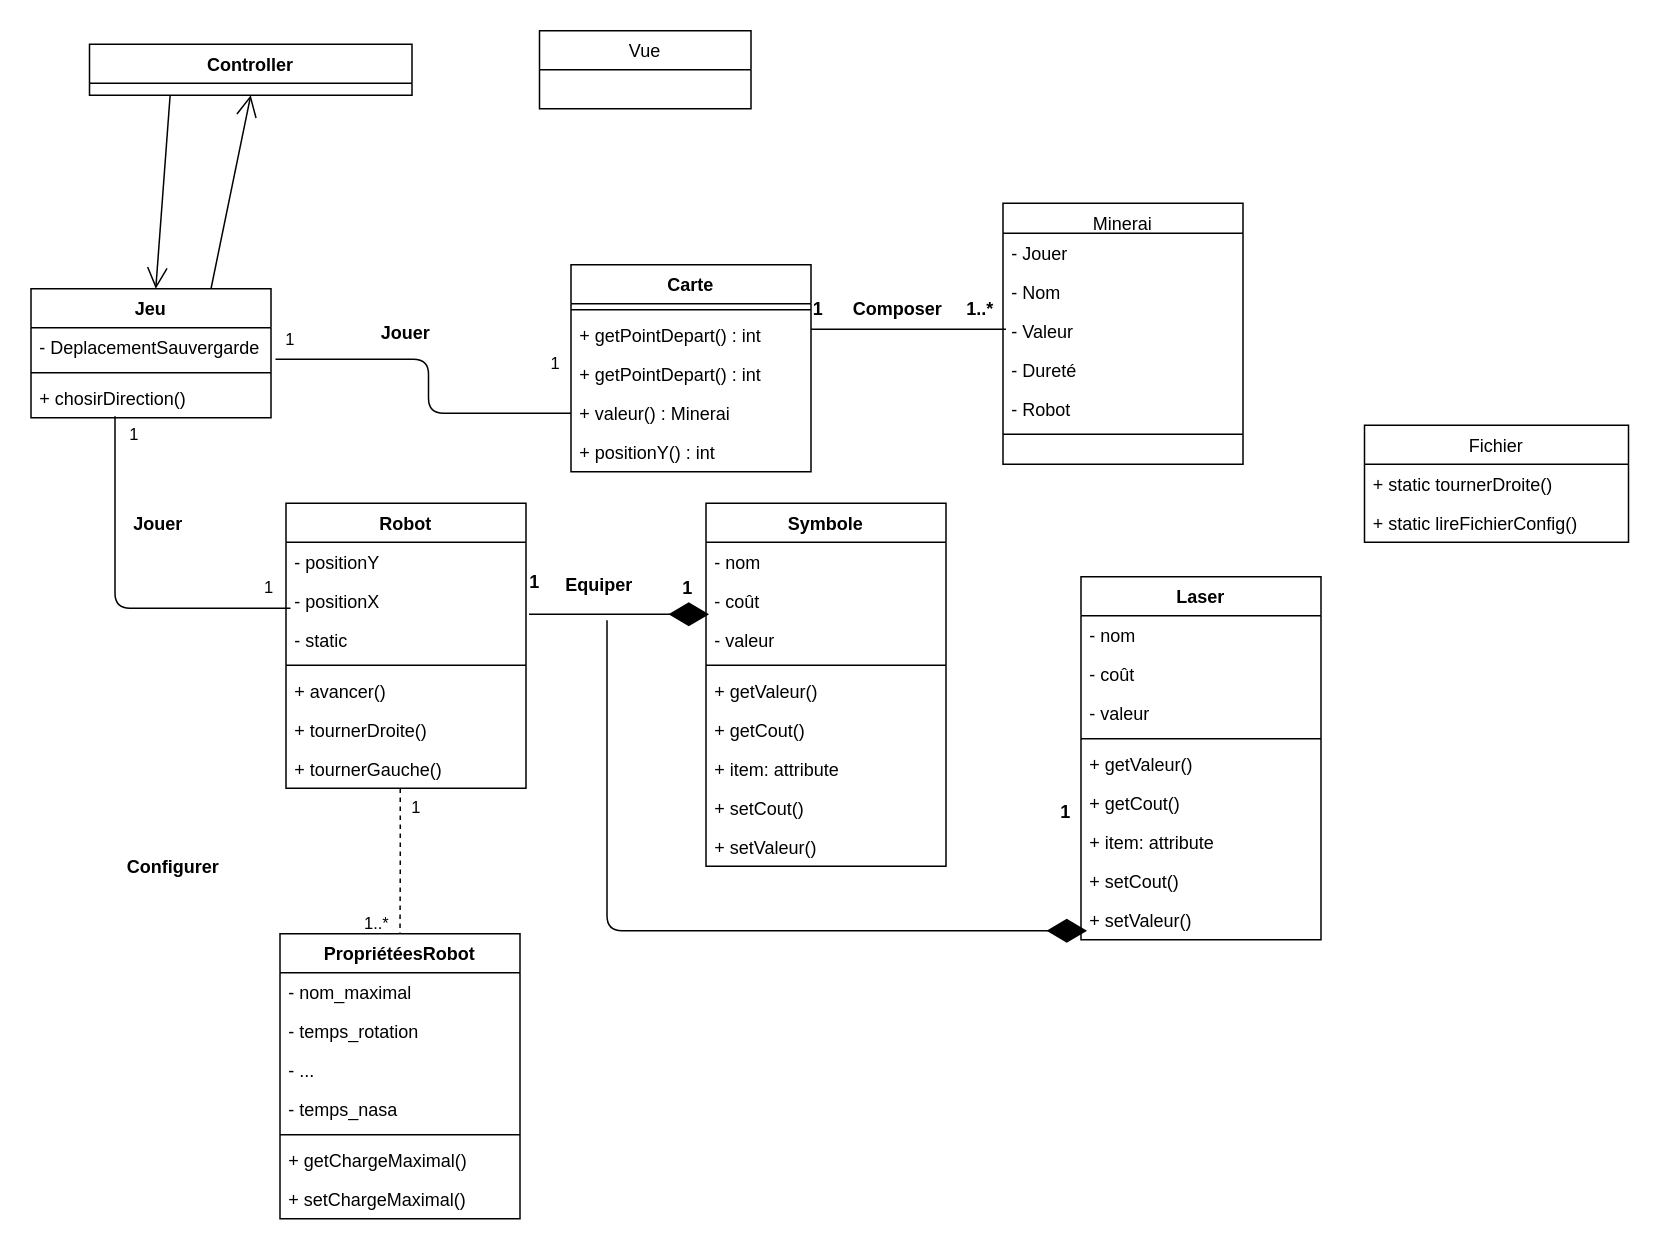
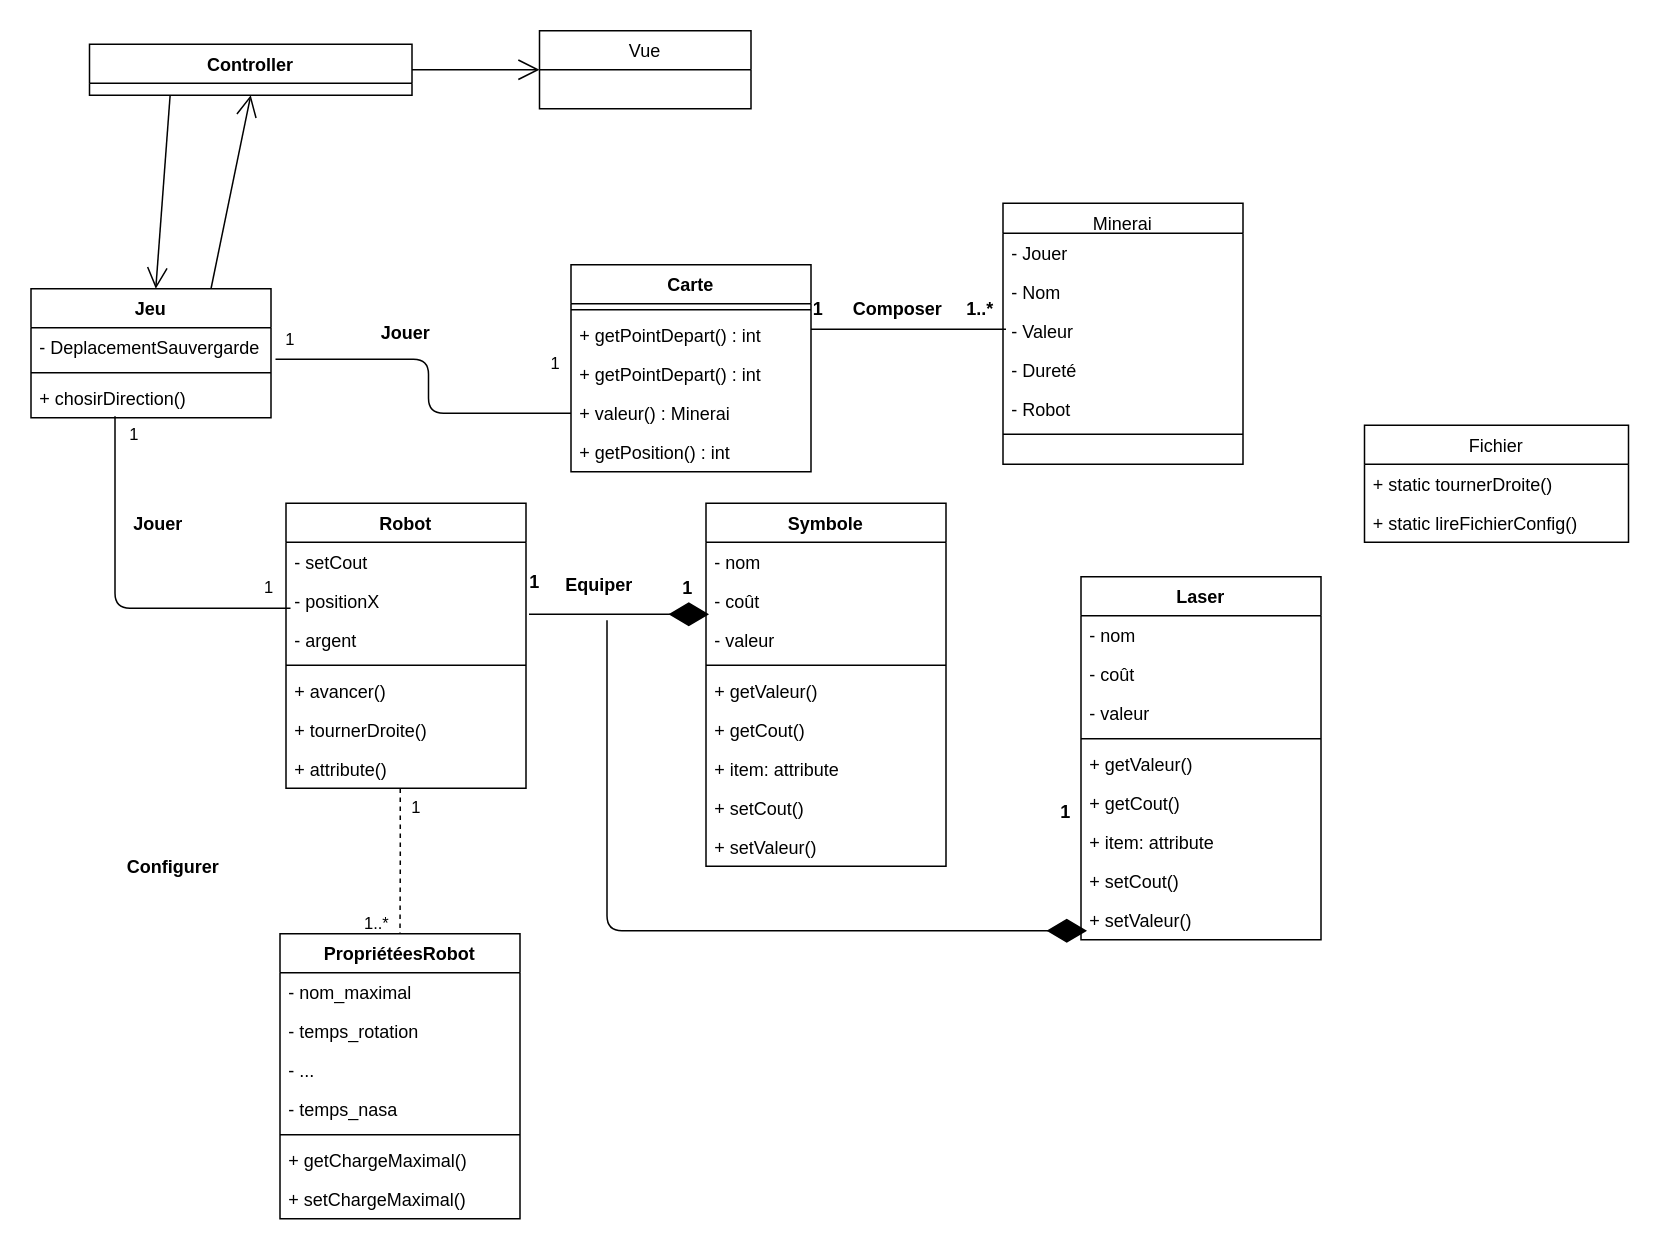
edge "Controller" -> "Vue": added
node "+ positionY() : int": label "+ positionY() : int" -> "+ getPosition() : int"
node "- positionY": label "- positionY" -> "- setCout"
node "- static": label "- static" -> "- argent"
node "+ tournerGauche()": label "+ tournerGauche()" -> "+ attribute()"
